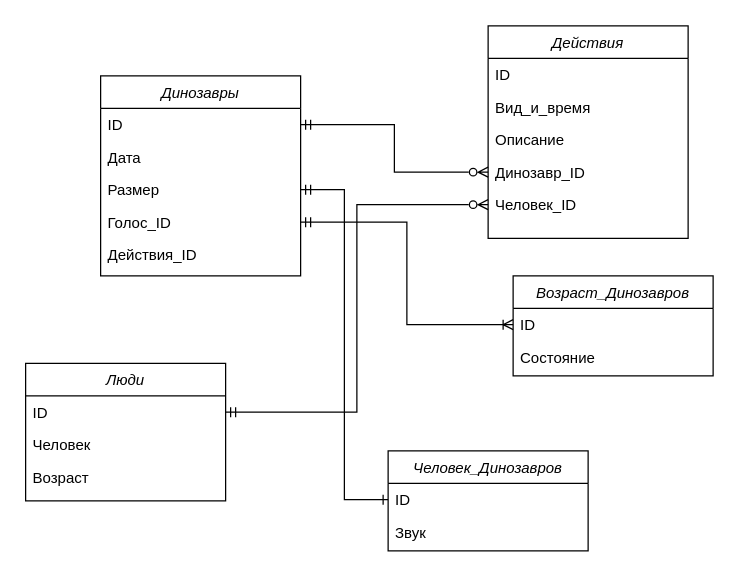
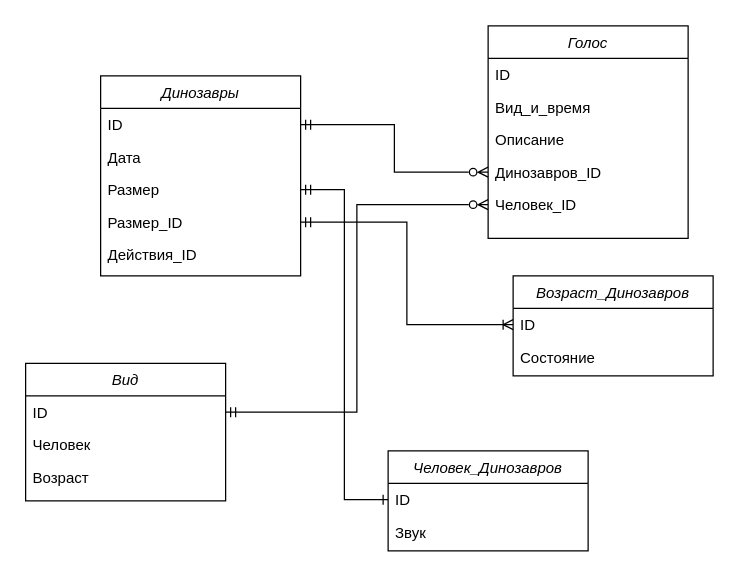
node "Действия": label "Действия" -> "Голос"
node "Динозавр_ID": label "Динозавр_ID" -> "Динозавров_ID"
node "Голос_ID": label "Голос_ID" -> "Размер_ID"
node "Люди": label "Люди" -> "Вид"
